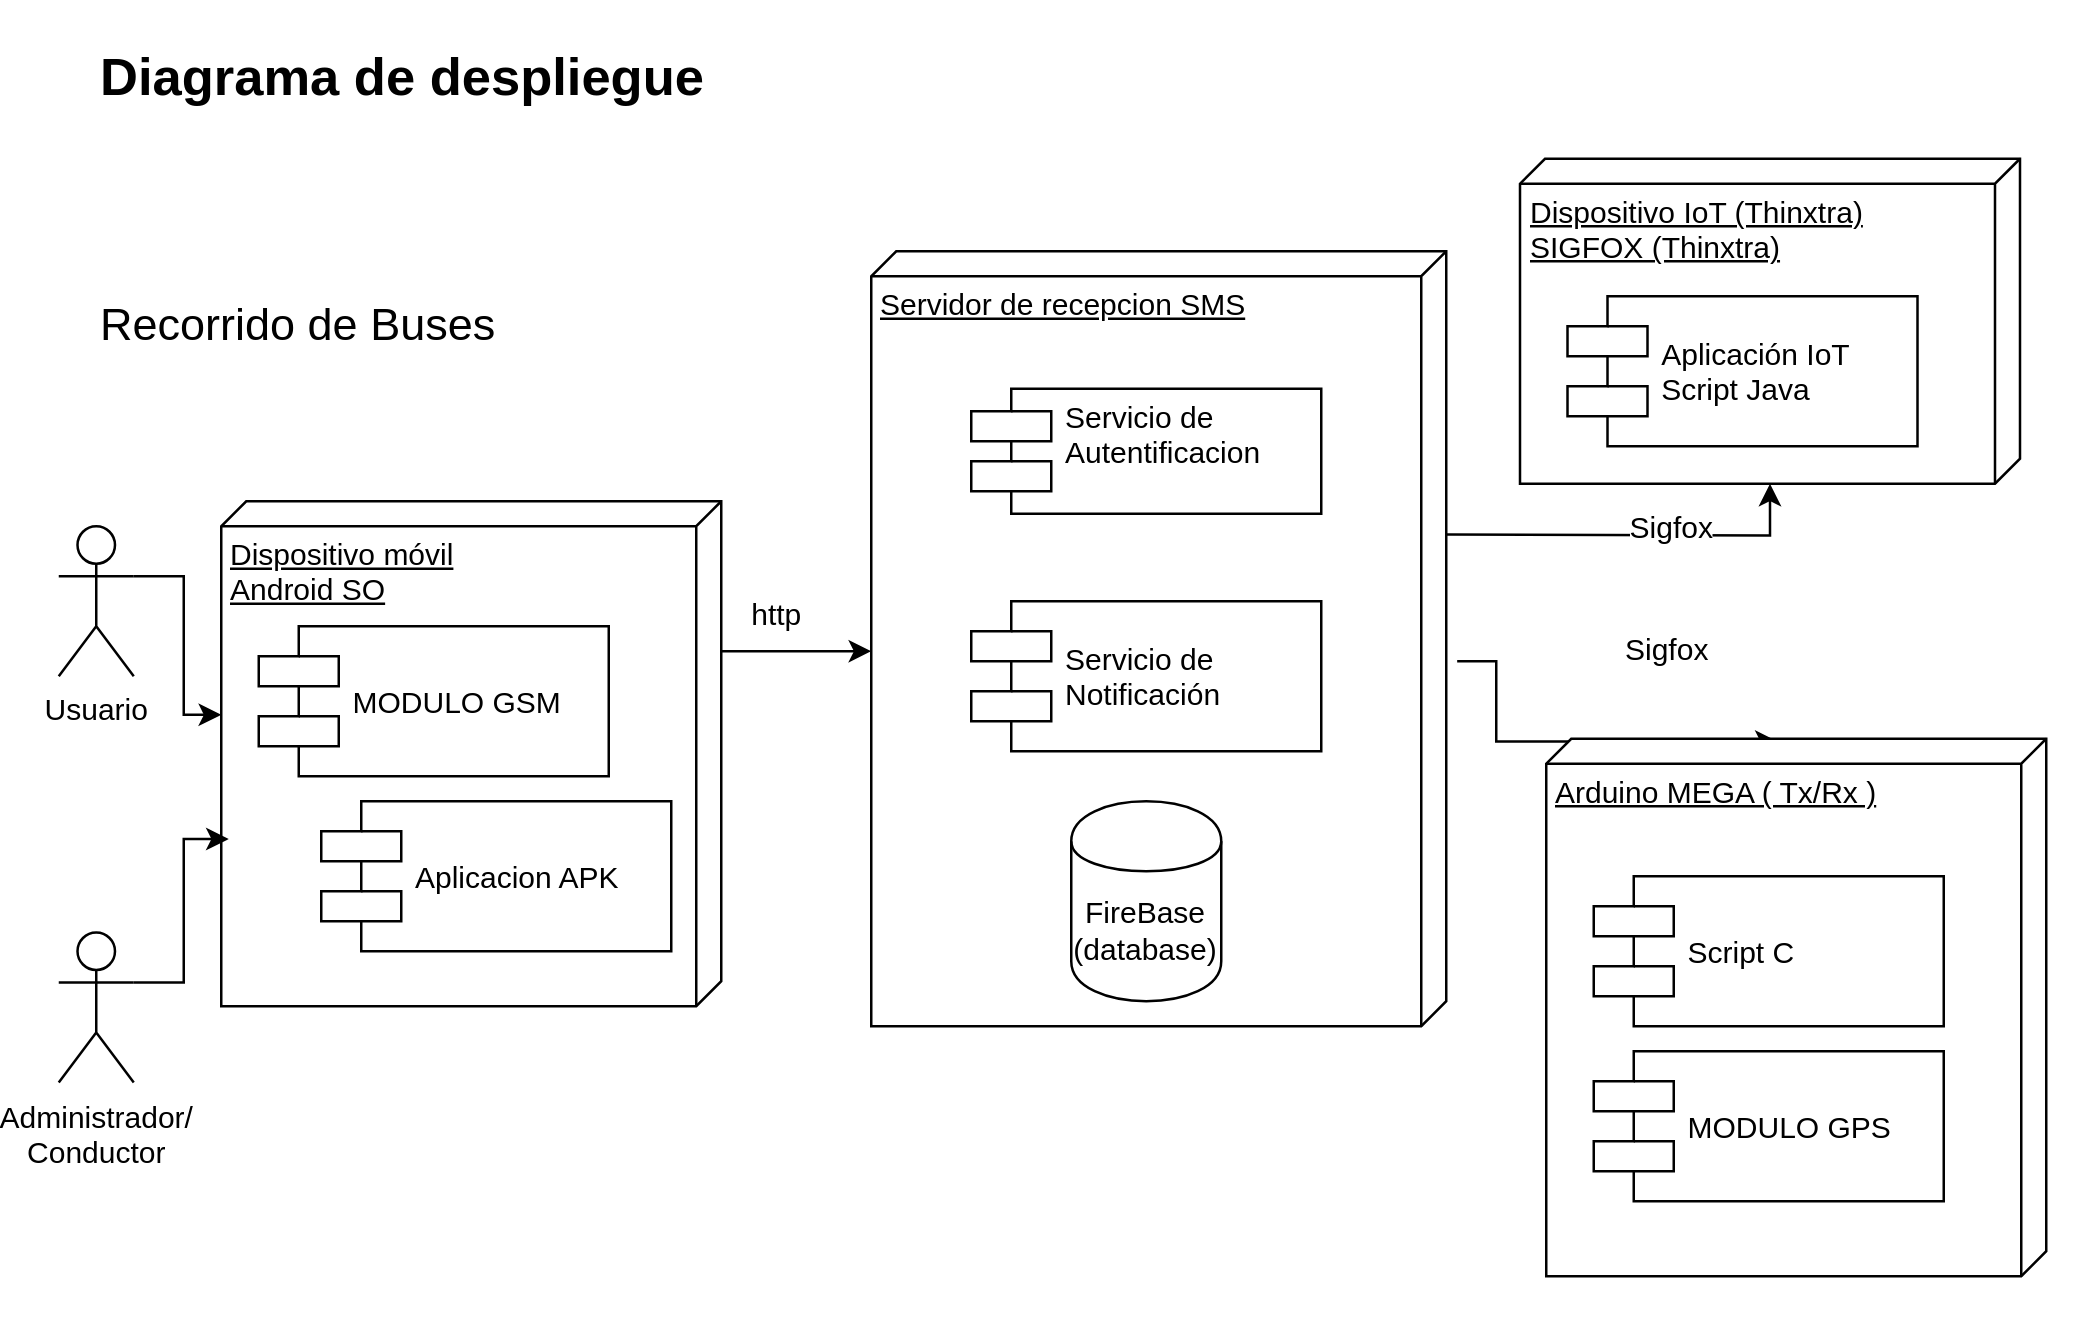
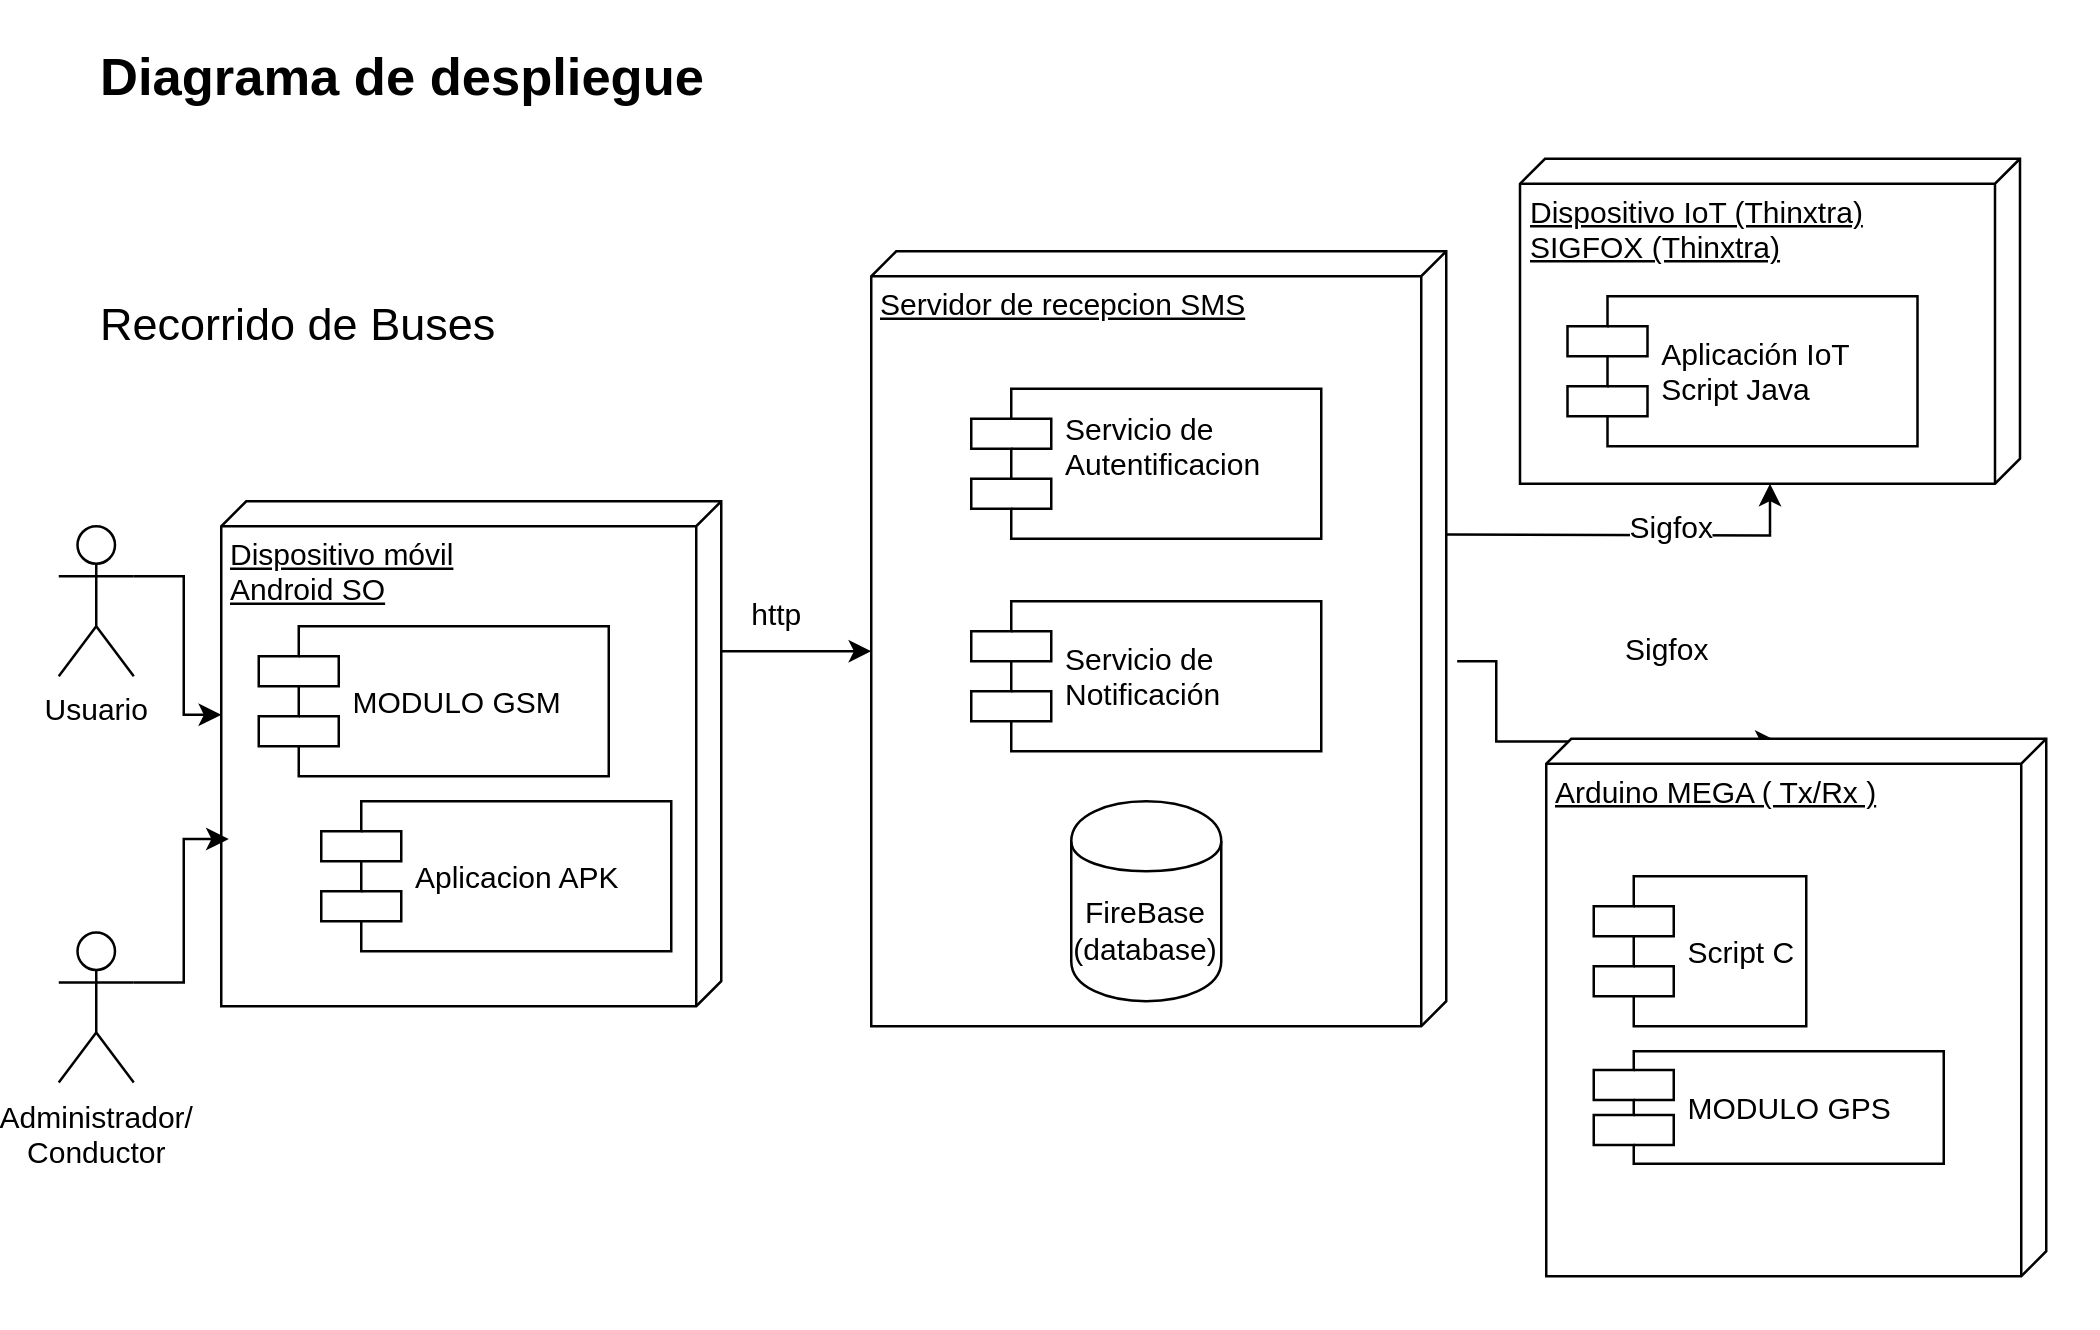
node "Servicio de Autentificacion": size 350x125 -> 350x150
node "Script C": size 350x150 -> 213x150
node "MODULO GPS": size 350x150 -> 350x113
